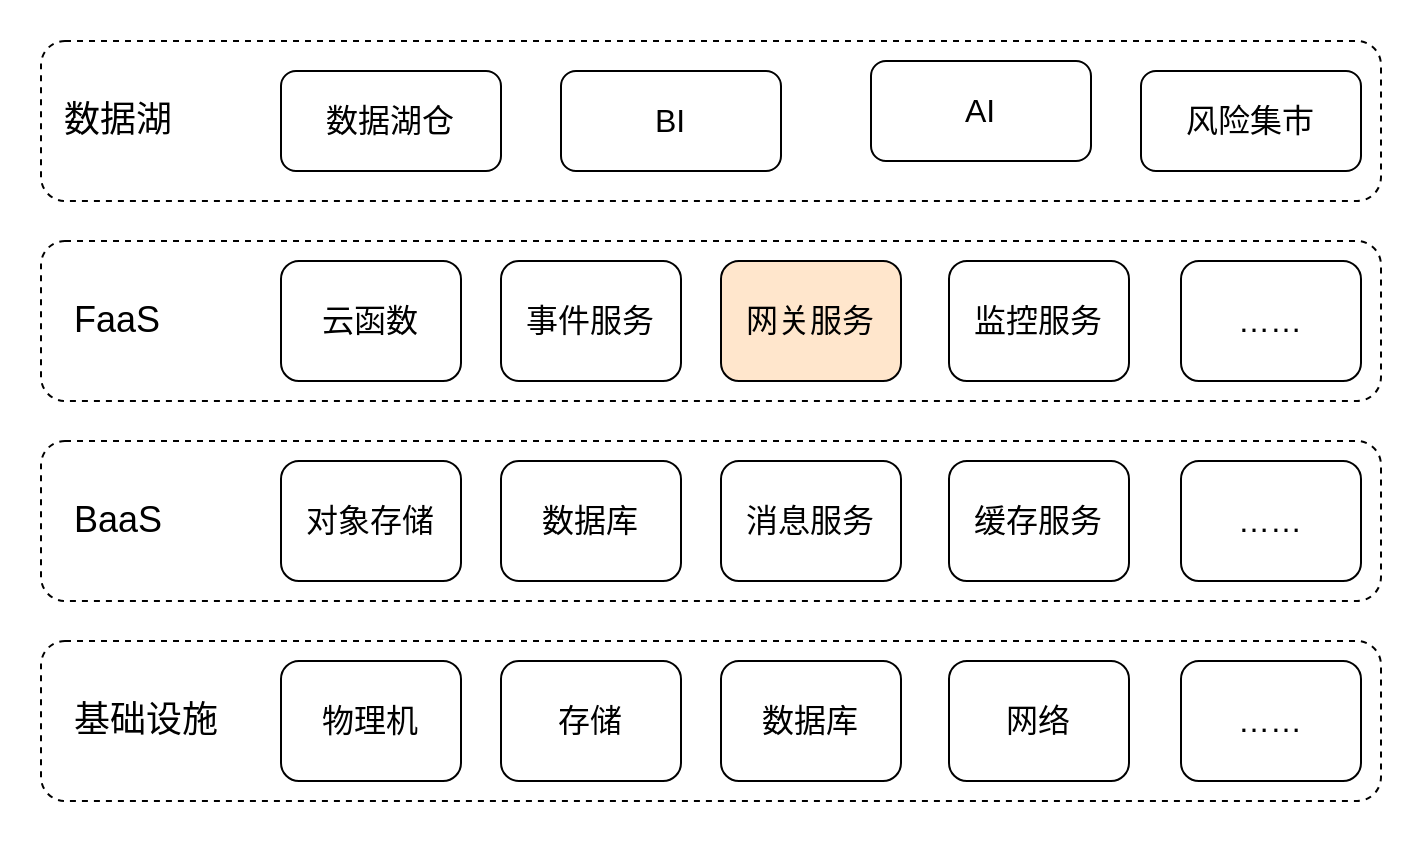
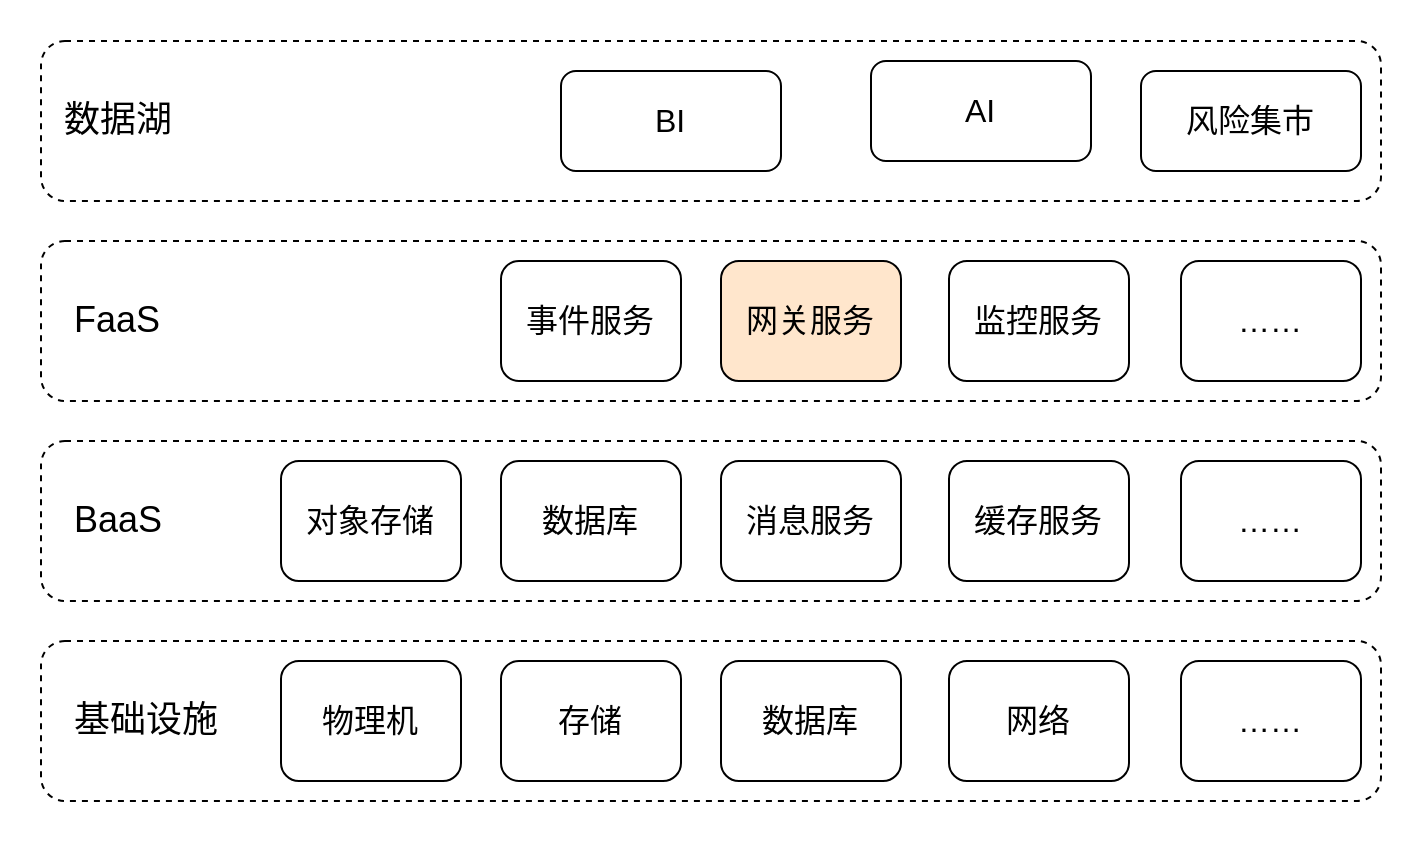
node "数据湖仓": removed
node "云函数": removed
